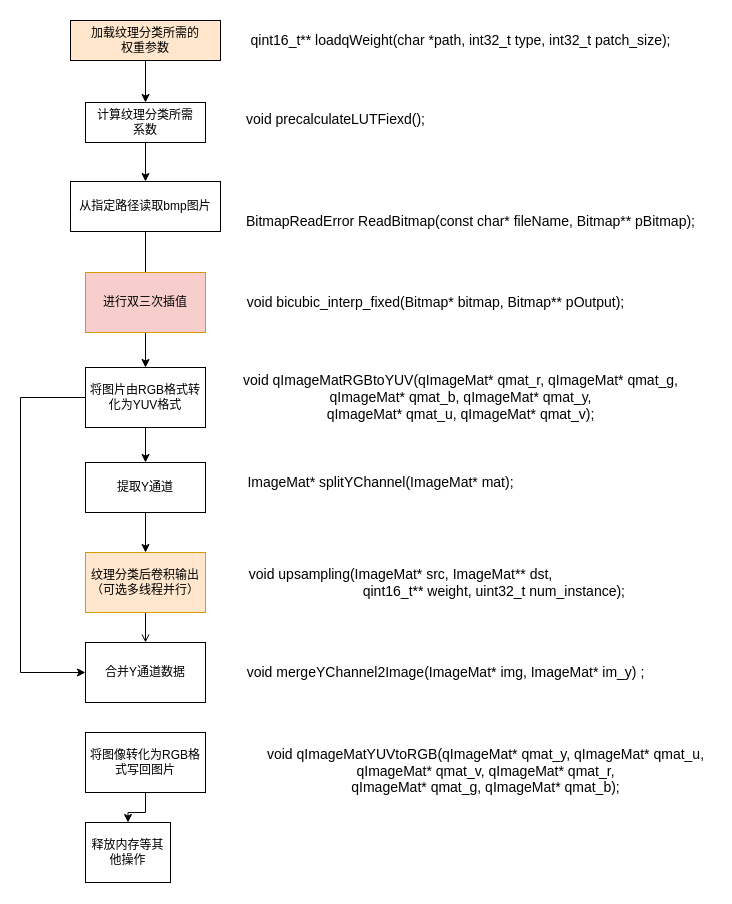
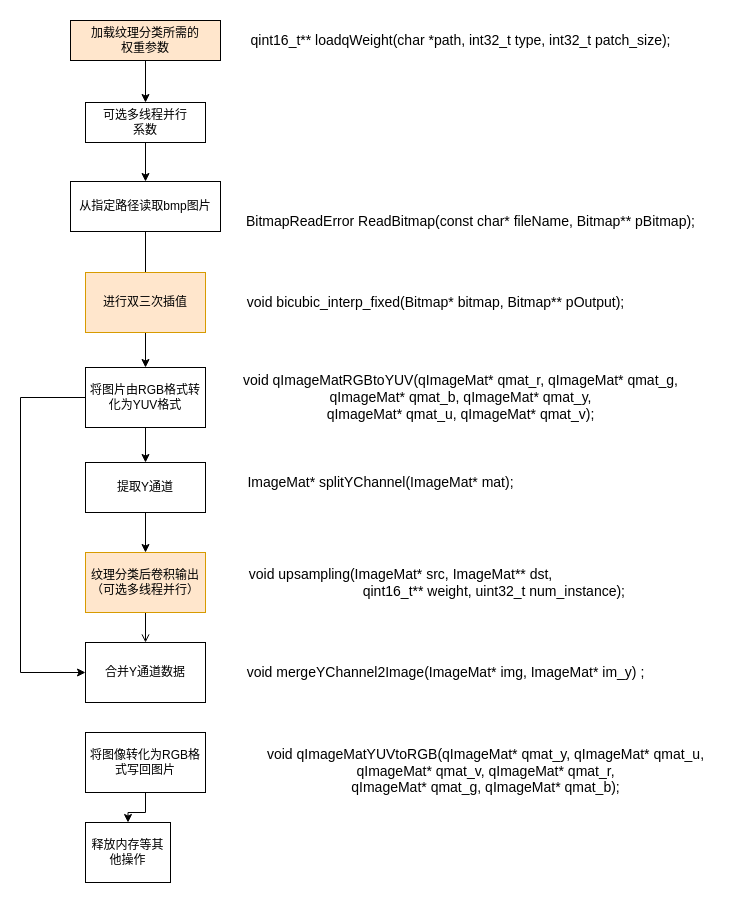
node "计算纹理分类所需 系数": label "计算纹理分类所需 系数" -> "可选多线程并行 系数"
node "void precalculateLUTFiexd();": removed
node "进行双三次插值": fillcolor #f8cecc -> #ffe6cc
